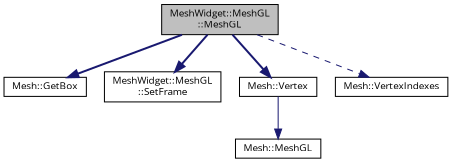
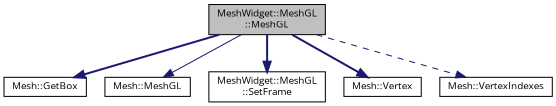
edge "Mesh::Vertex" -> "Mesh::MeshGL": now "MeshWidget::MeshGL ::MeshGL" -> "Mesh::MeshGL"
